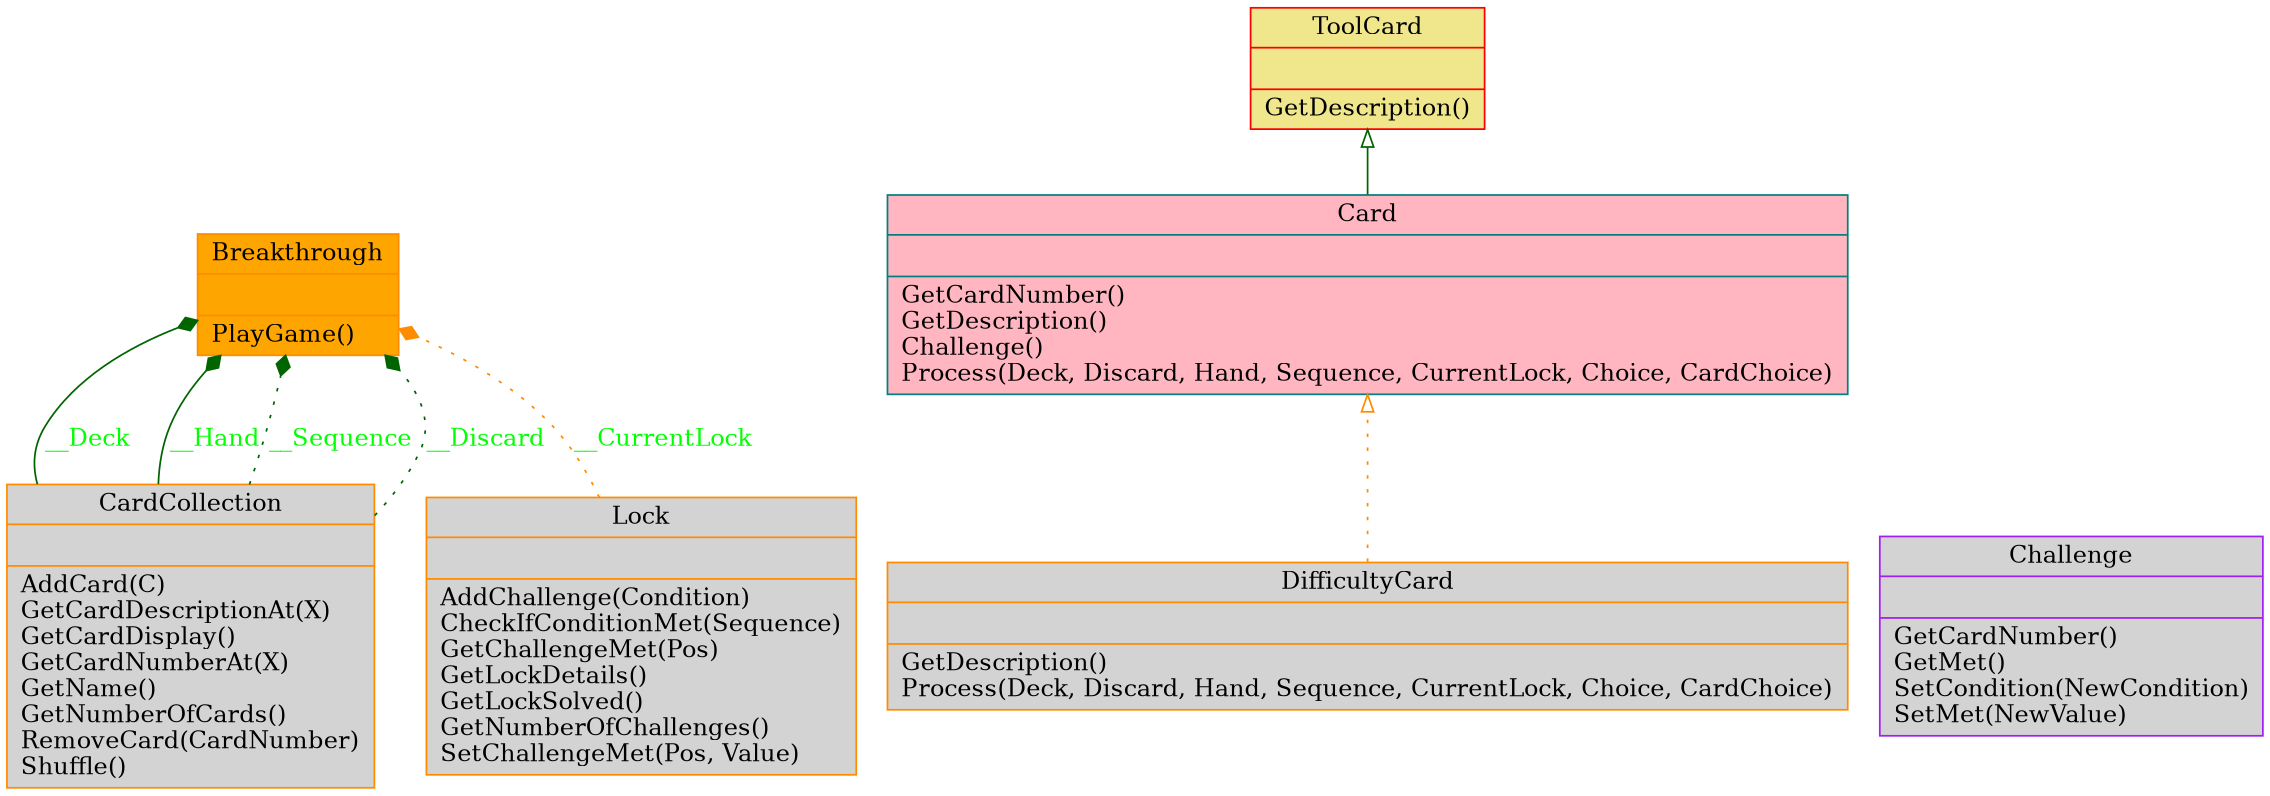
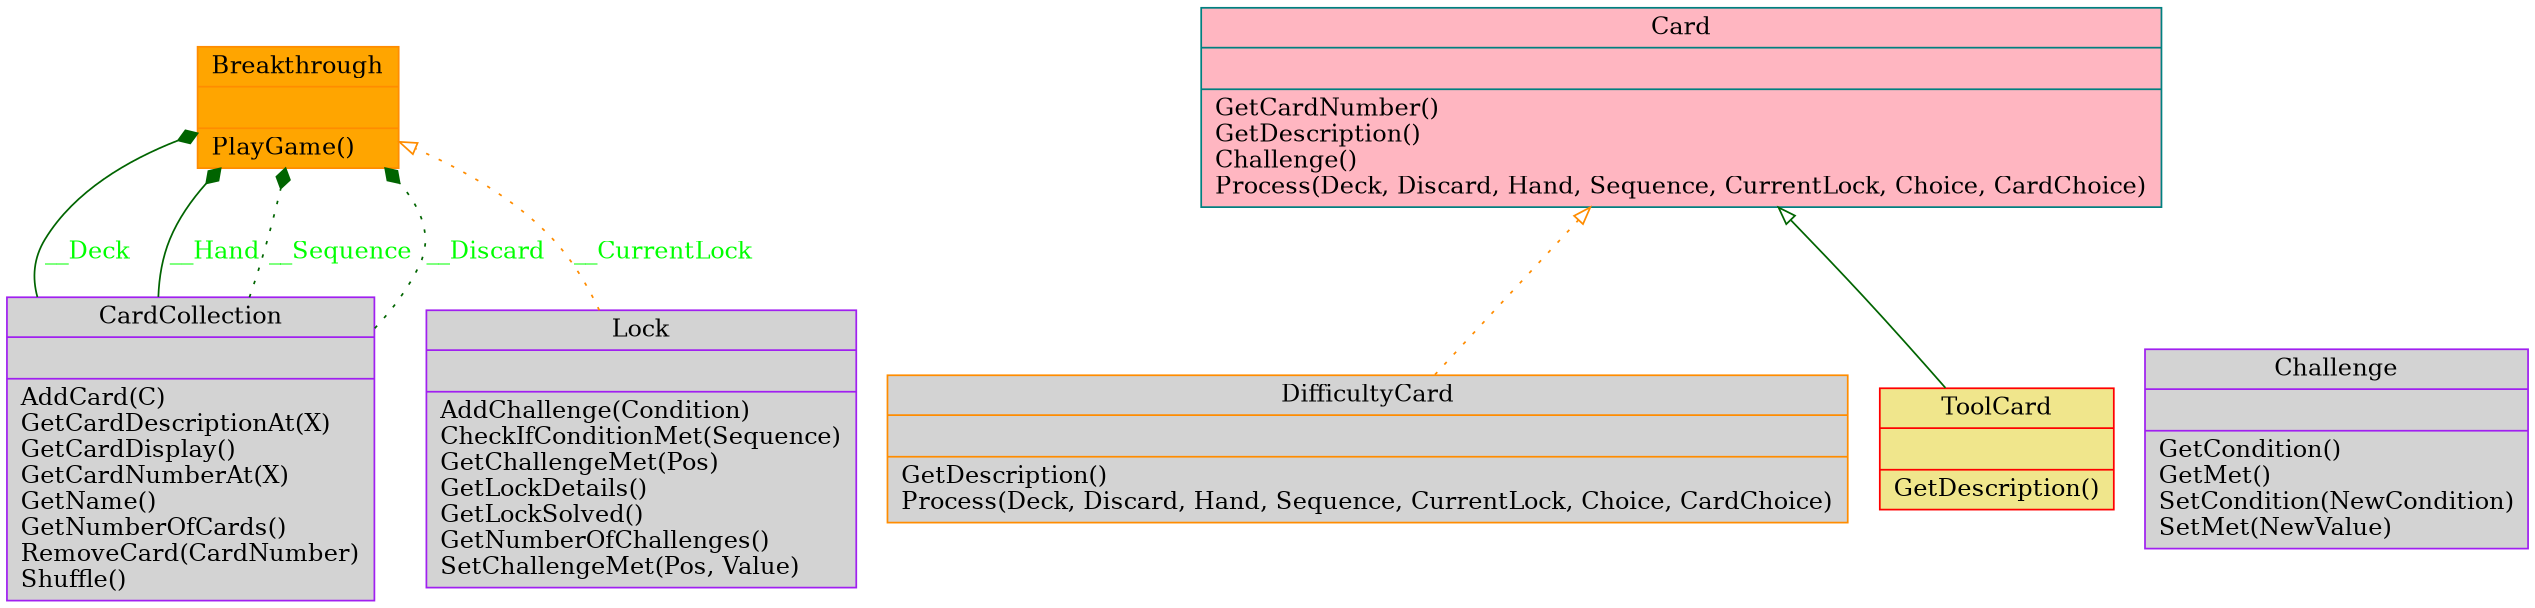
edge "Card" -> "ToolCard": reversed
edge "Lock" -> "Breakthrough": arrowhead diamond -> empty
node "CardCollection": color darkorange -> purple
node "Lock": color darkorange -> purple
node "Challenge": text "GetCardNumber()" -> "GetCondition()"
